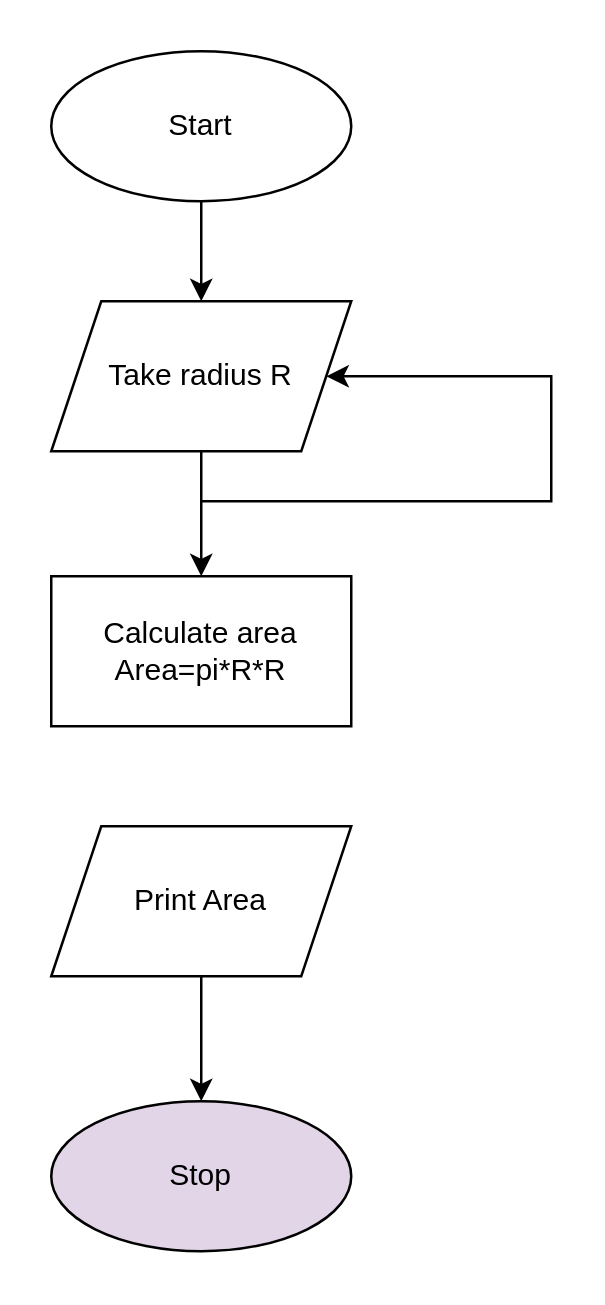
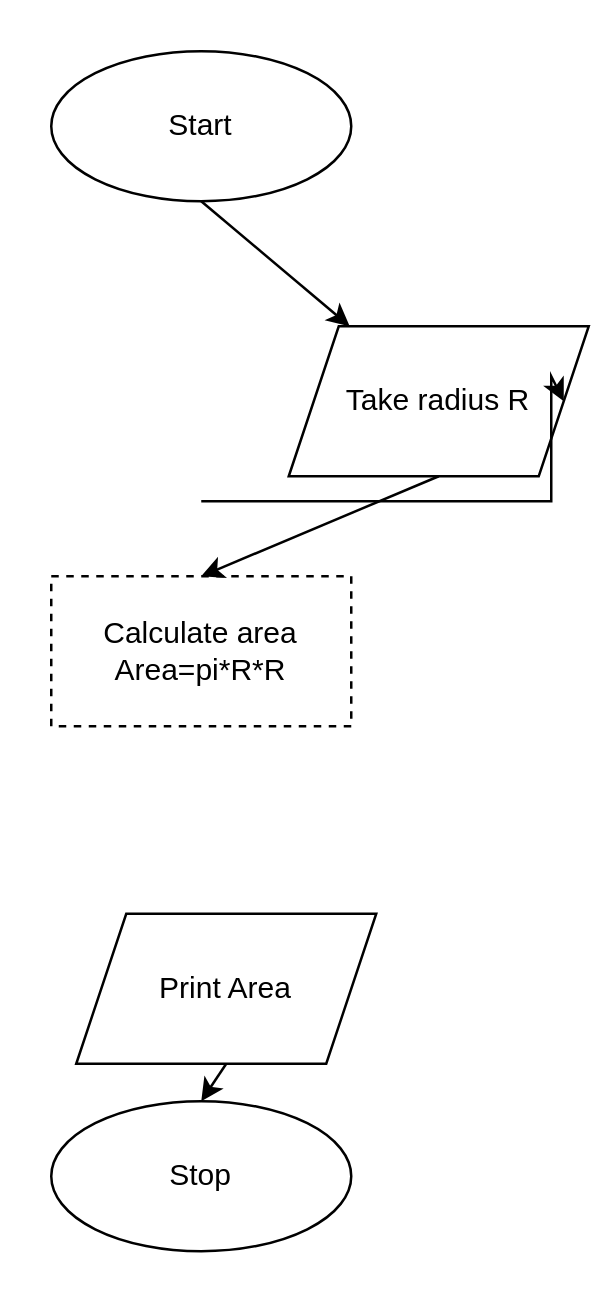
node "Take radius R": moved (201, 376) -> (439, 401)
node "Calculate area Area=pi*R*R": style solid -> dashed
node "Print Area": moved (201, 901) -> (226, 989)
node "Stop": fillcolor #e1d5e7 -> #ffffff
